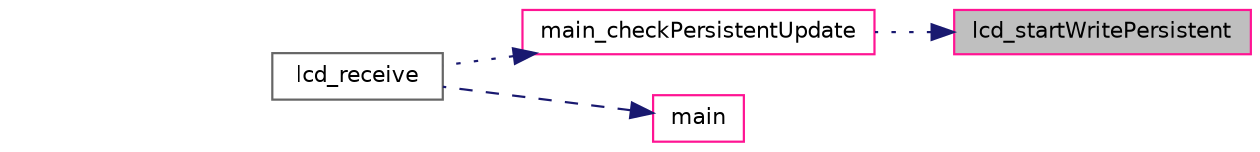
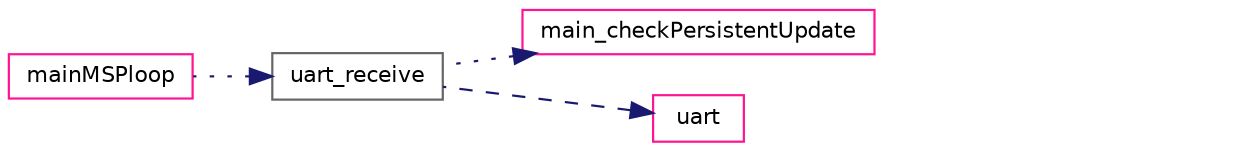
node "lcd_startWritePersistent": removed
node "mainMSPloop": added
node "lcd_receive": label "lcd_receive" -> "uart_receive"
node "main": label "main" -> "uart"
